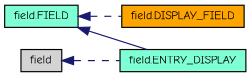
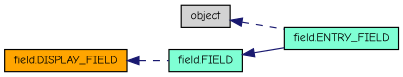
edge "field.DISPLAY_FIELD" -> "field.FIELD": reversed
node "field": label "field" -> "object"
node "field.ENTRY_DISPLAY": label "field.ENTRY_DISPLAY" -> "field.ENTRY_FIELD"
